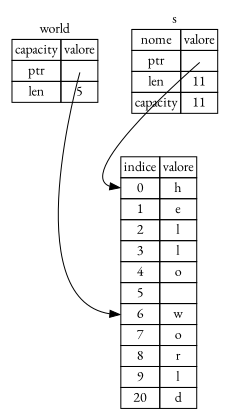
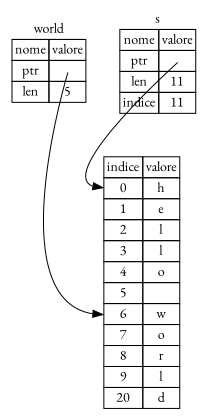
node "world": text "capacity" -> "nome"
node "s": text "capacity" -> "indice"
